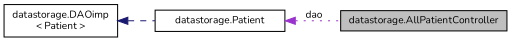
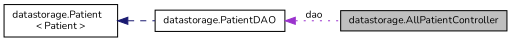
node "datastorage.DAOimp < Patient >": label "datastorage.DAOimp < Patient >" -> "datastorage.Patient < Patient >"
node "datastorage.Patient": label "datastorage.Patient" -> "datastorage.PatientDAO"
